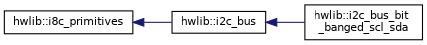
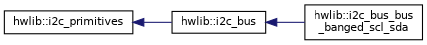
node "hwlib::i8c_primitives": label "hwlib::i8c_primitives" -> "hwlib::i2c_primitives"
node "hwlib::i2c_bus_bit _banged_scl_sda": label "hwlib::i2c_bus_bit _banged_scl_sda" -> "hwlib::i2c_bus_bus _banged_scl_sda"
